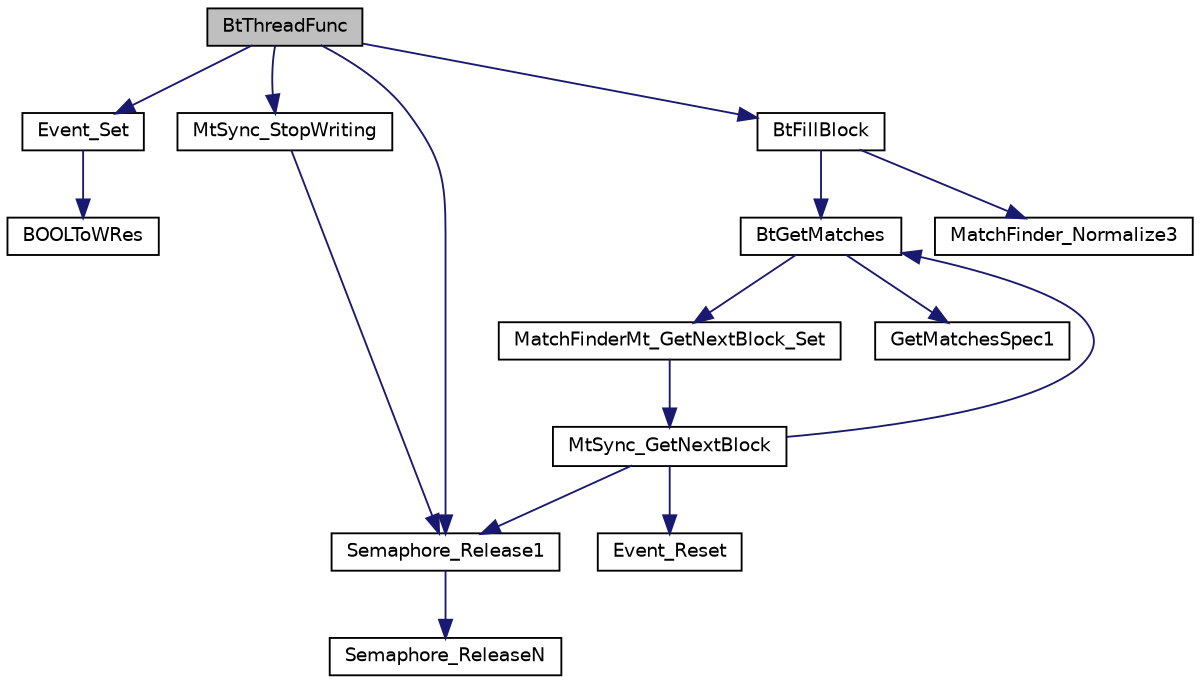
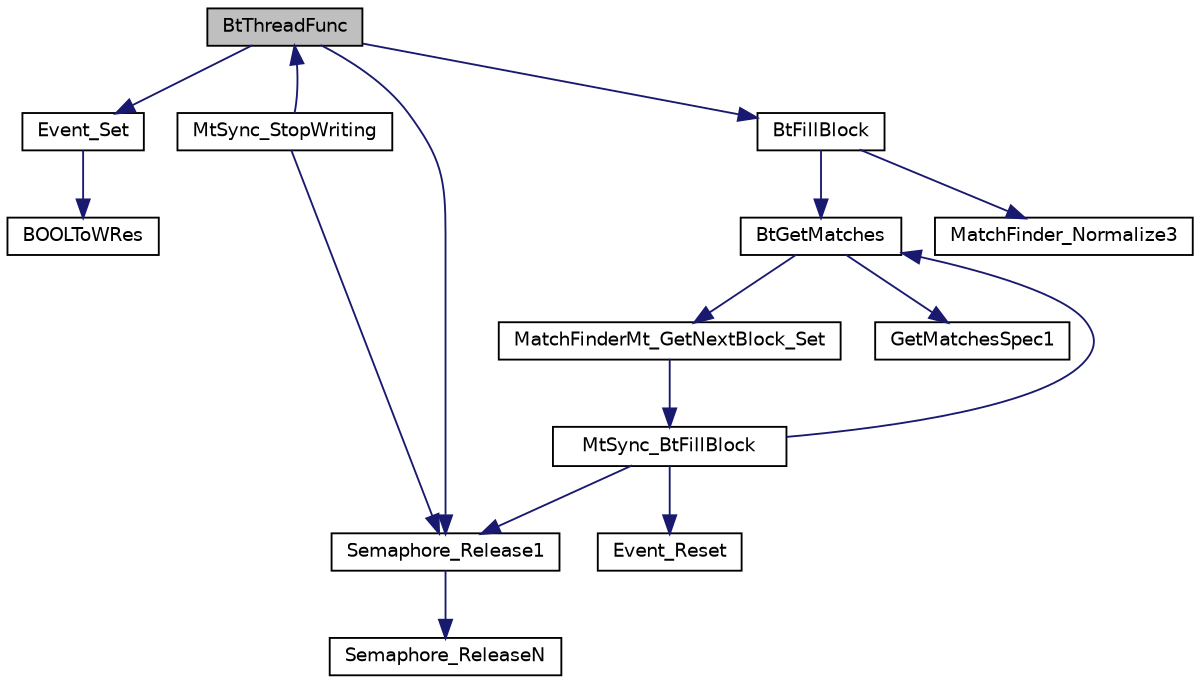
edge "BtThreadFunc" -> "MtSync_StopWriting": reversed
node "MtSync_GetNextBlock": label "MtSync_GetNextBlock" -> "MtSync_BtFillBlock"
